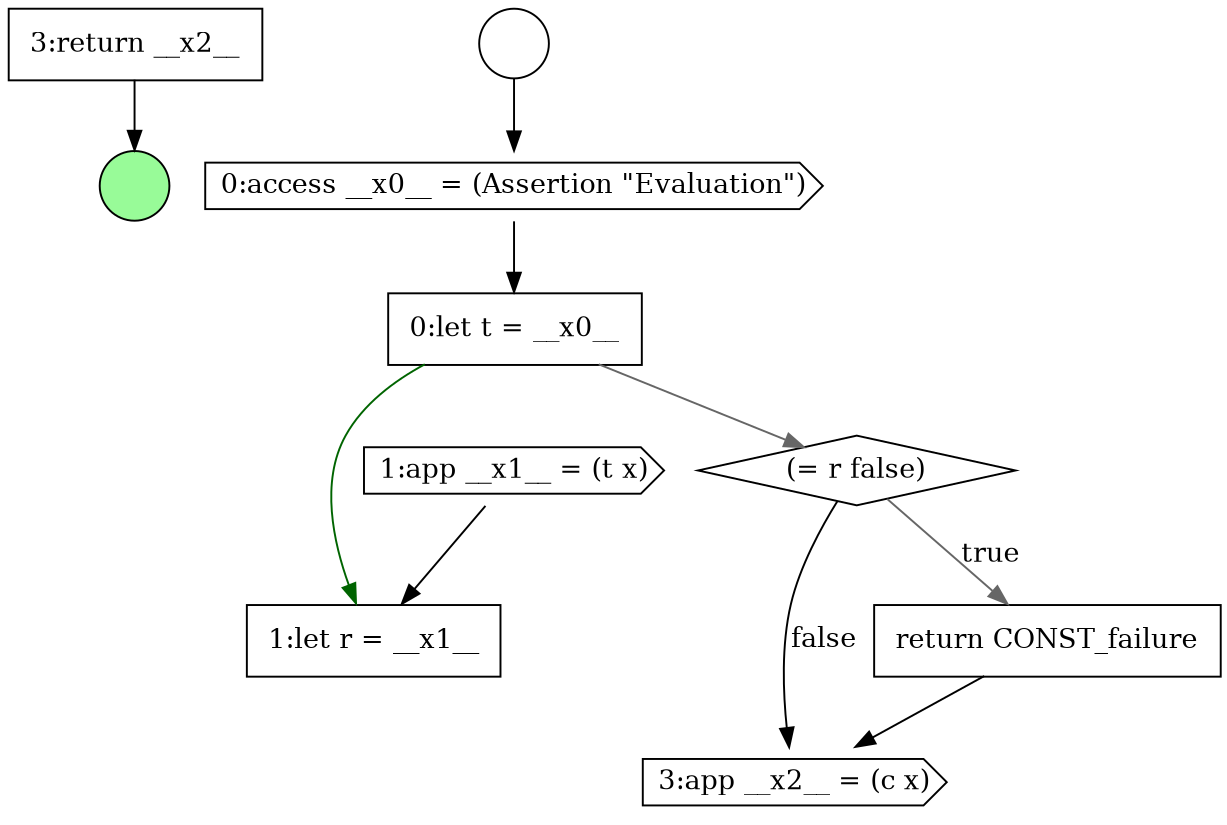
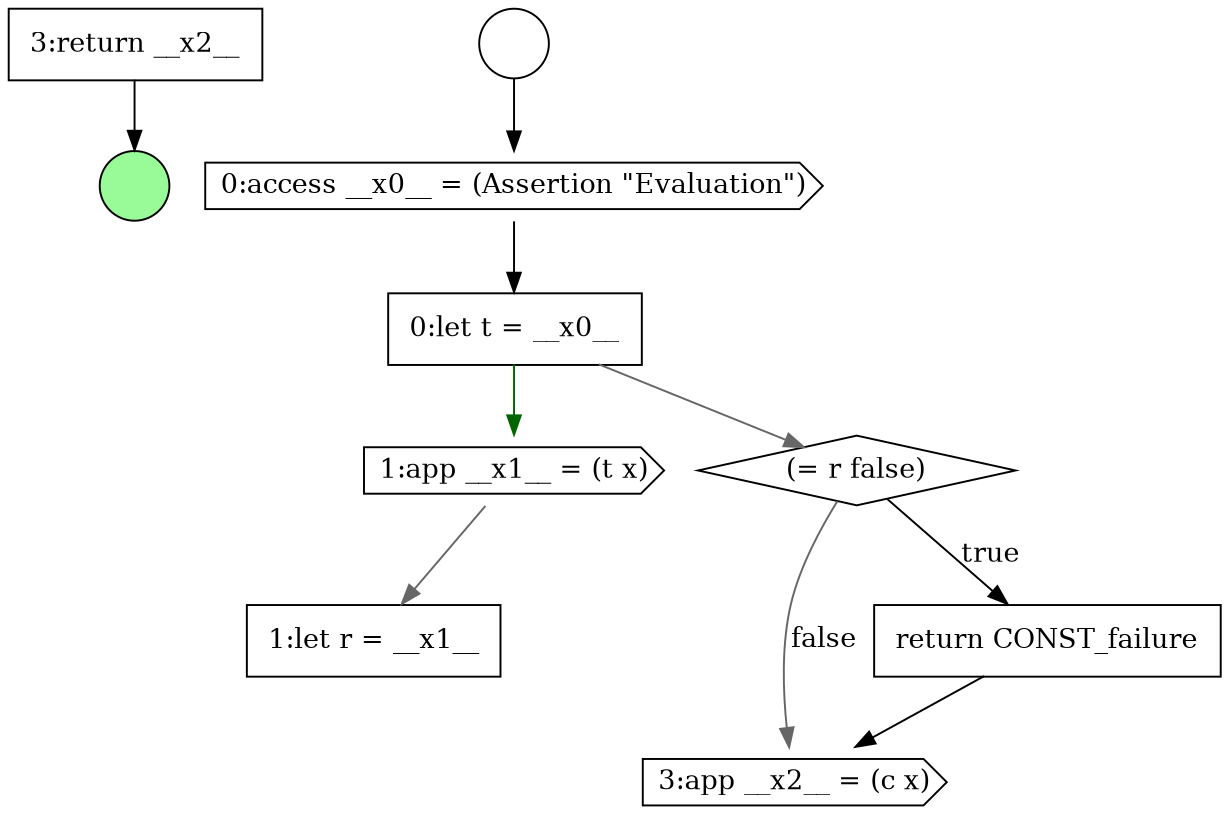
edge "0:let t = __x0__" -> "1:let r = __x1__": now "0:let t = __x0__" -> "1:app __x1__ = (t x)"
edge "(= r false)" -> "return CONST_failure": color gray40 -> black
edge "1:app __x1__ = (t x)" -> "1:let r = __x1__": color black -> gray40
edge "(= r false)" -> "3:app __x2__ = (c x)": color black -> gray40
